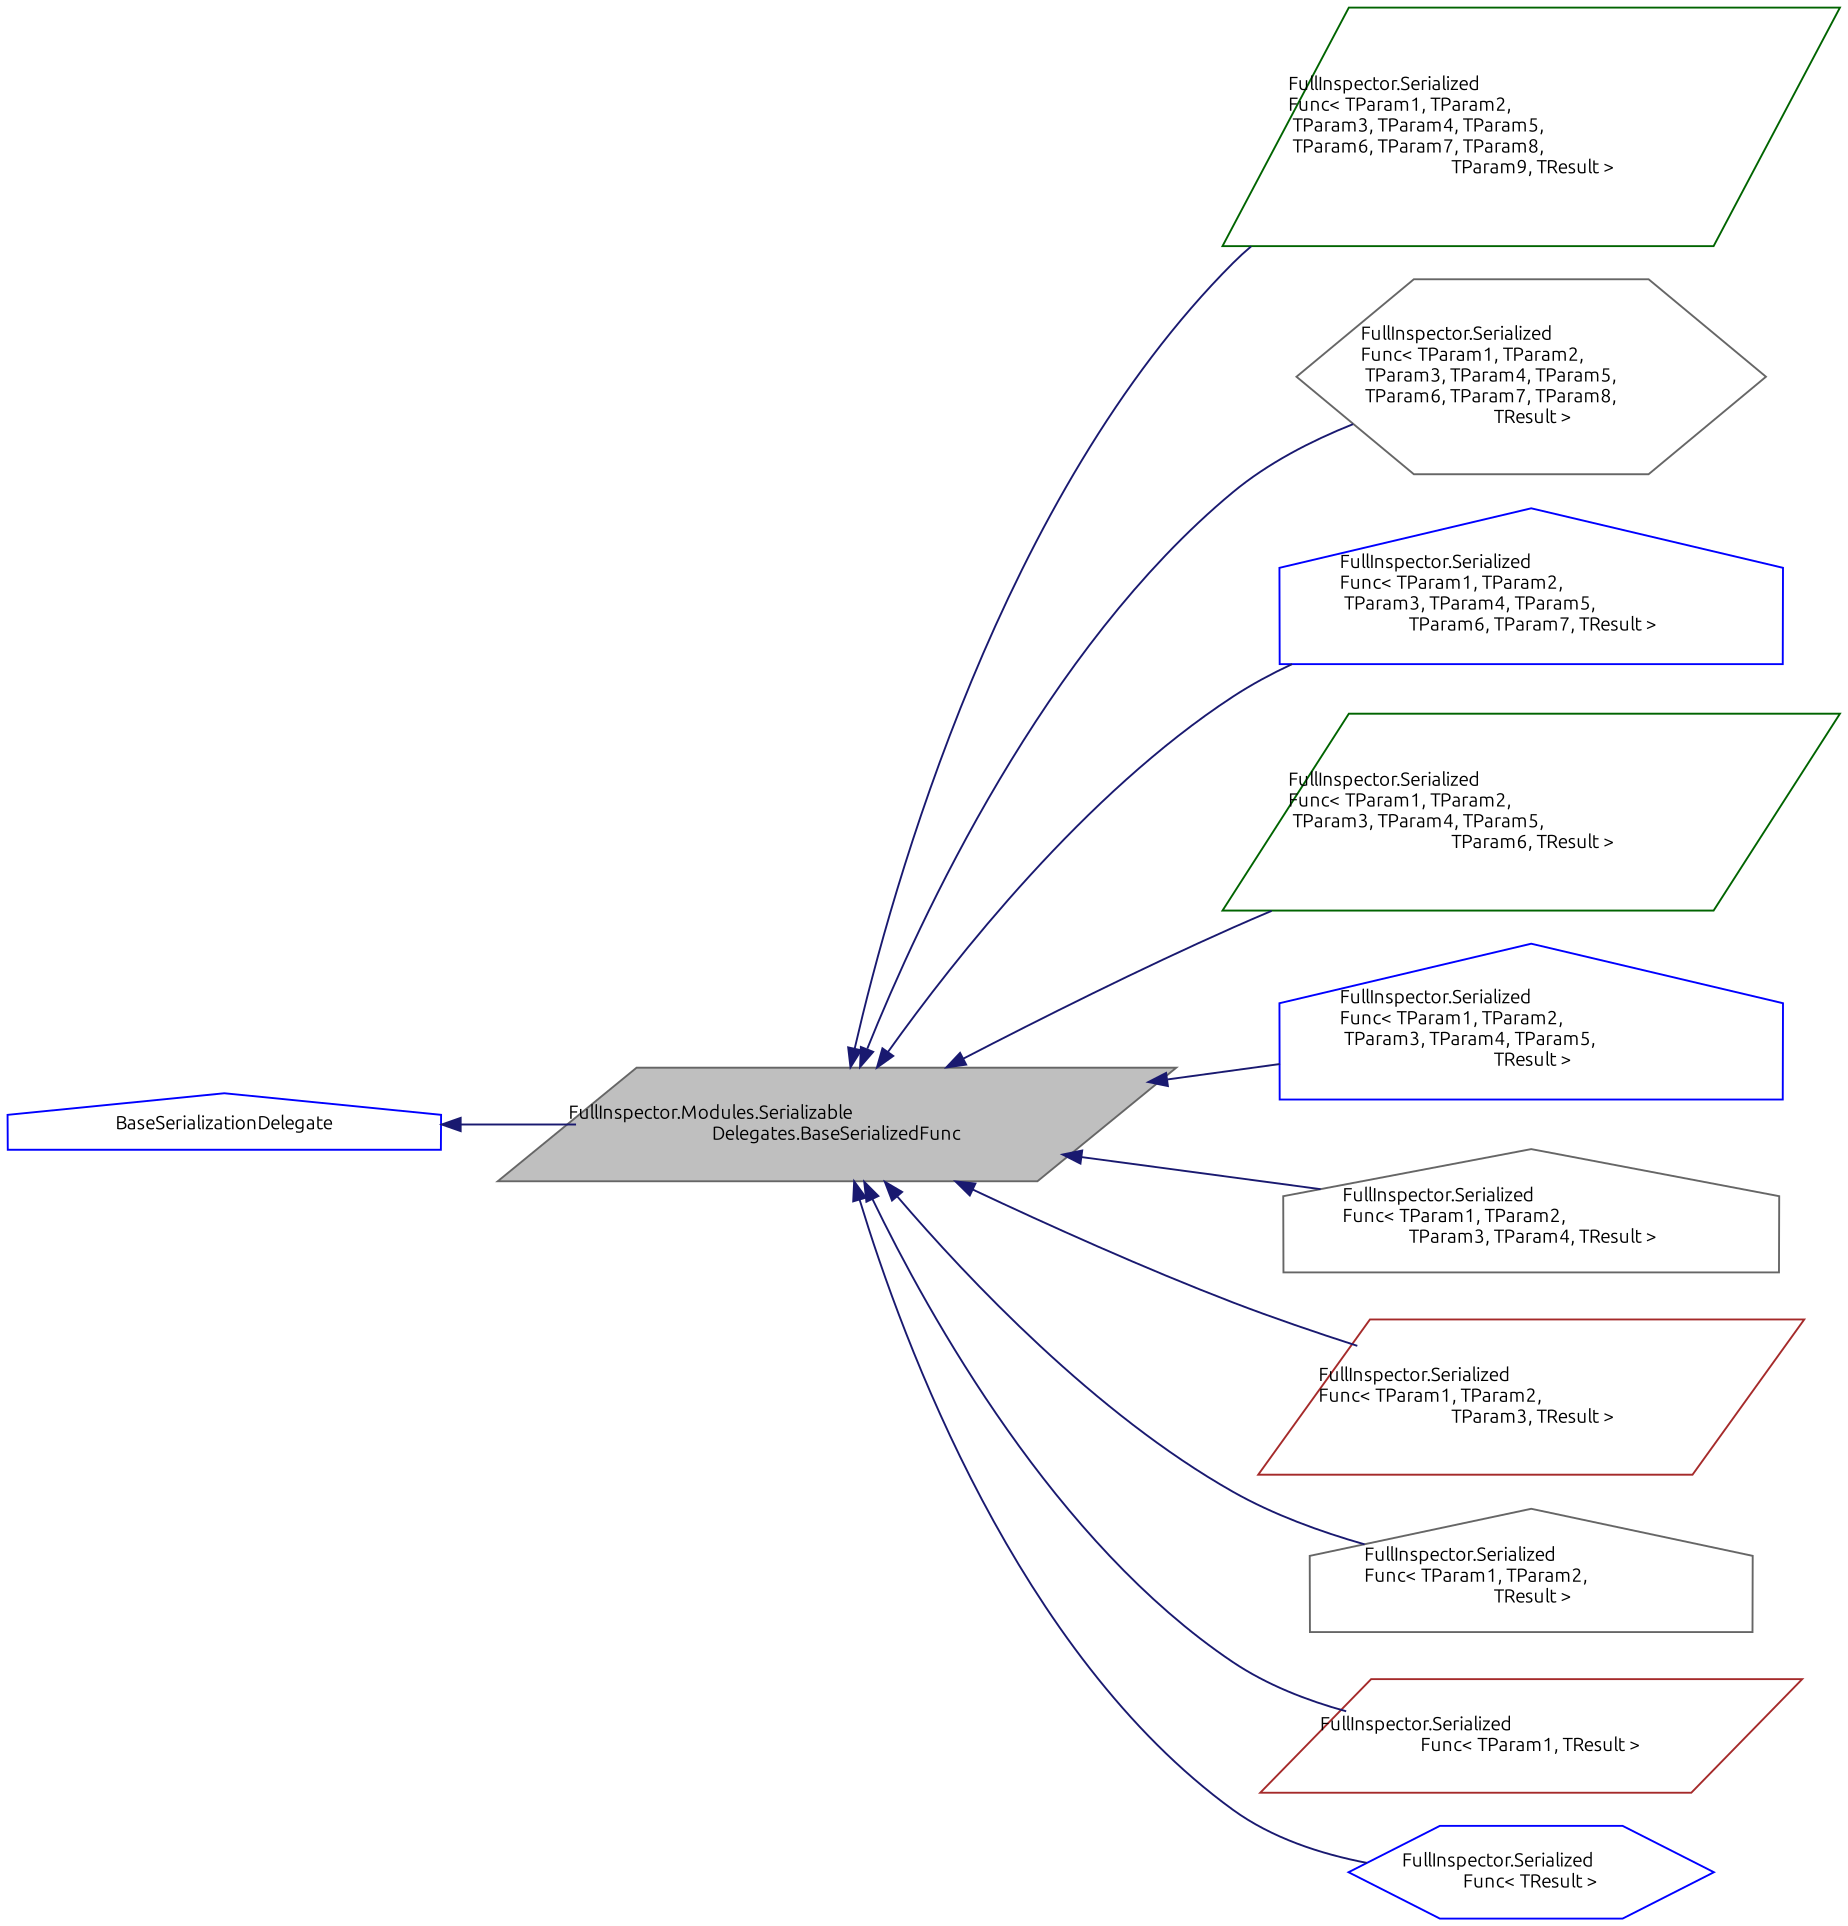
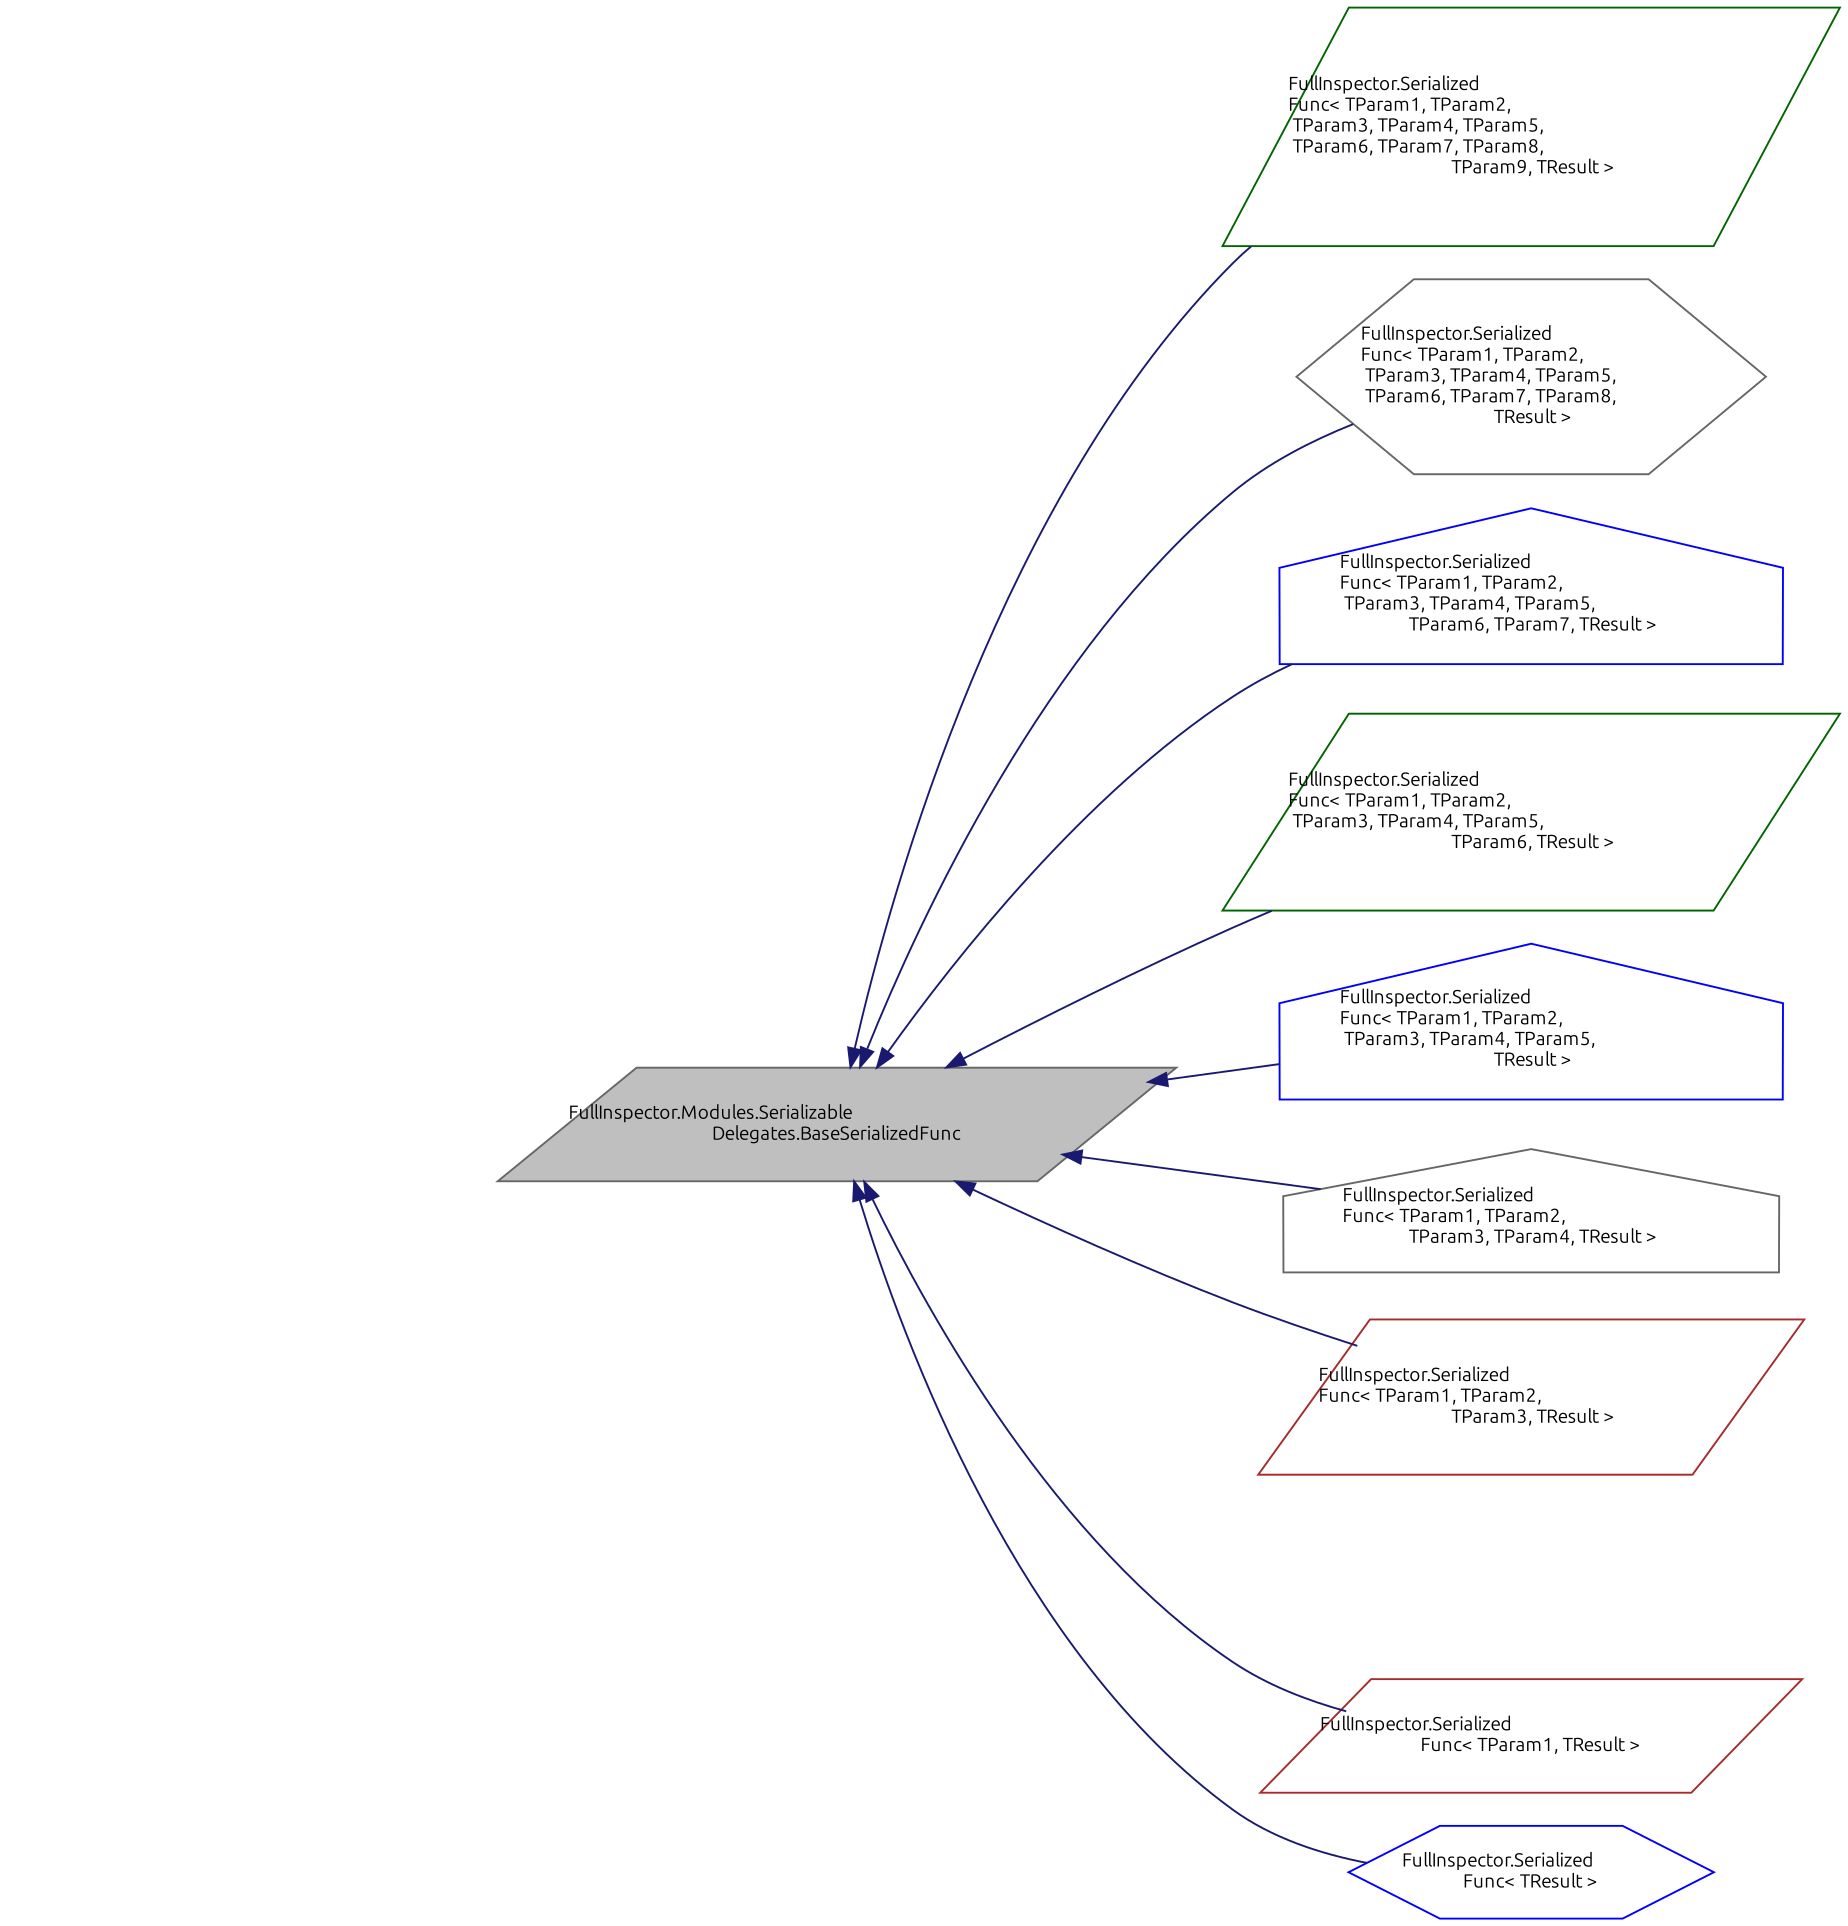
node "BaseSerializationDelegate": removed
node "FullInspector.Serialized Func< TParam1, TParam2, TResult >": removed
